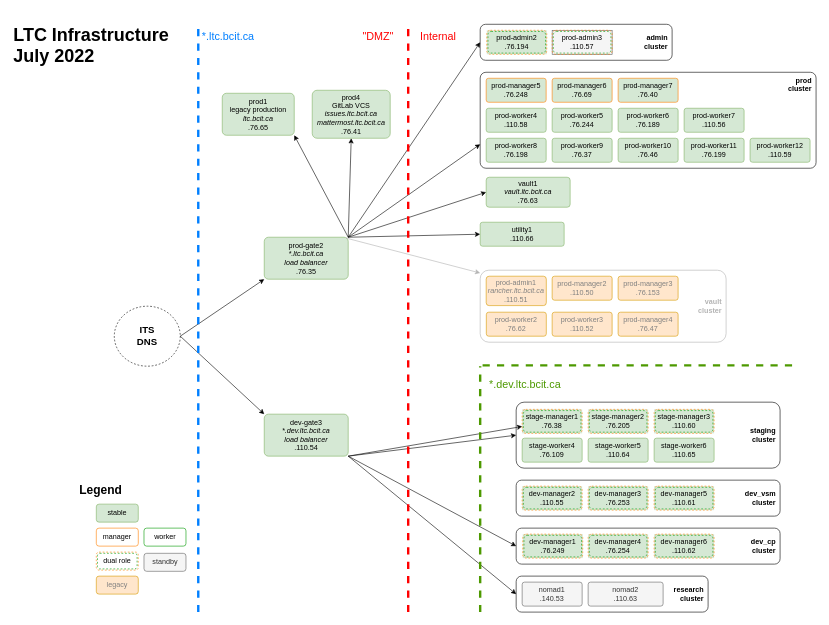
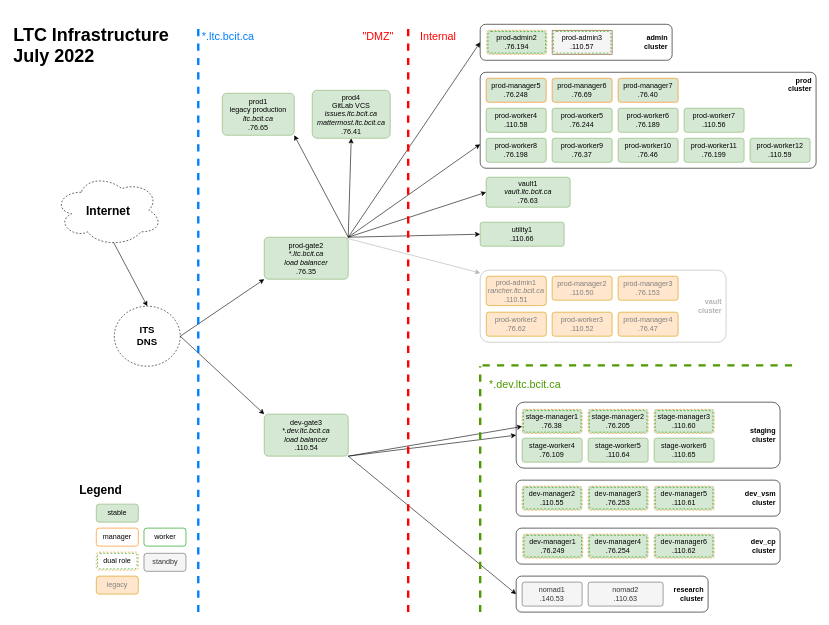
node "Internet": added
edge "Internet" -> "ITS DNS": added
edge "dev-gate3 *.dev.ltc.bcit.ca load balancer .110.54" -> "dev_cp cluster": removed
